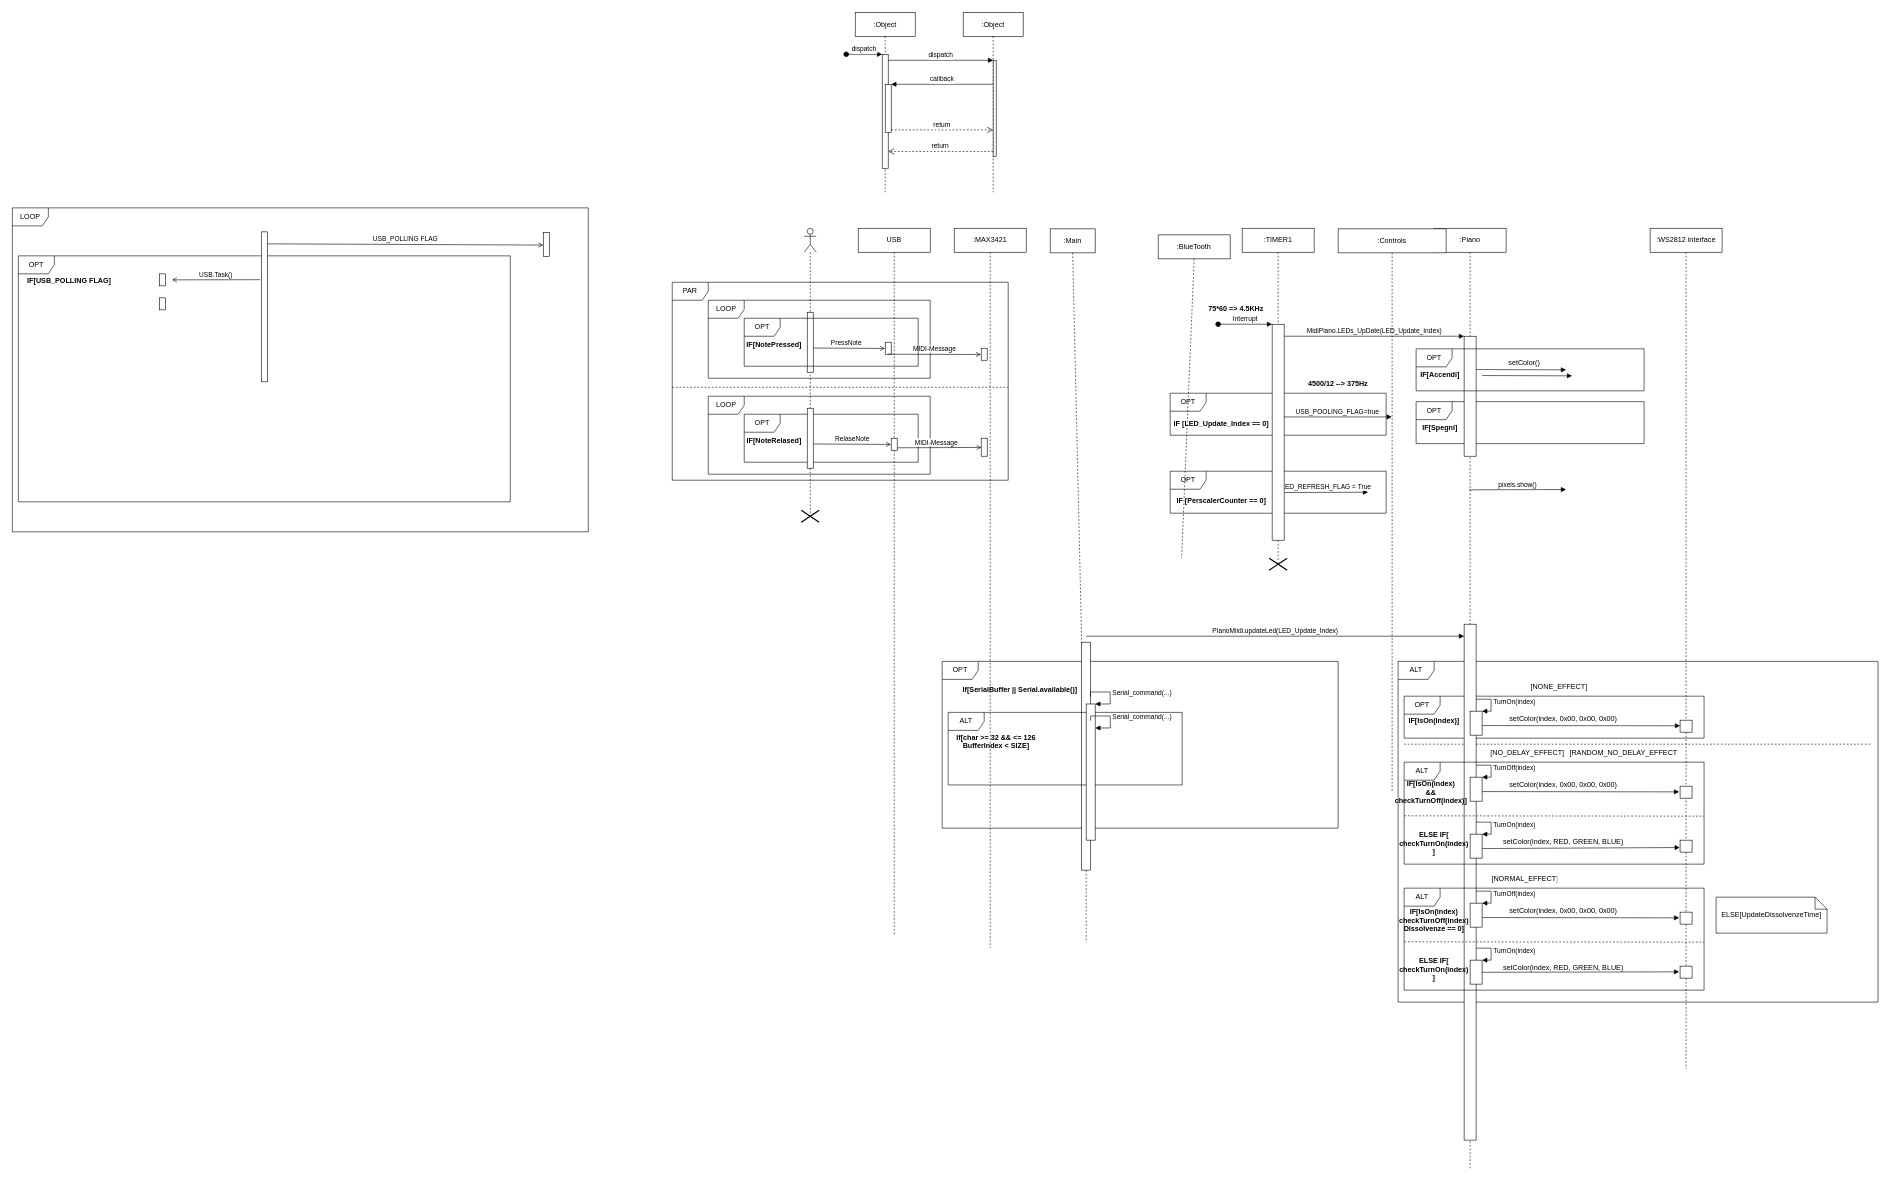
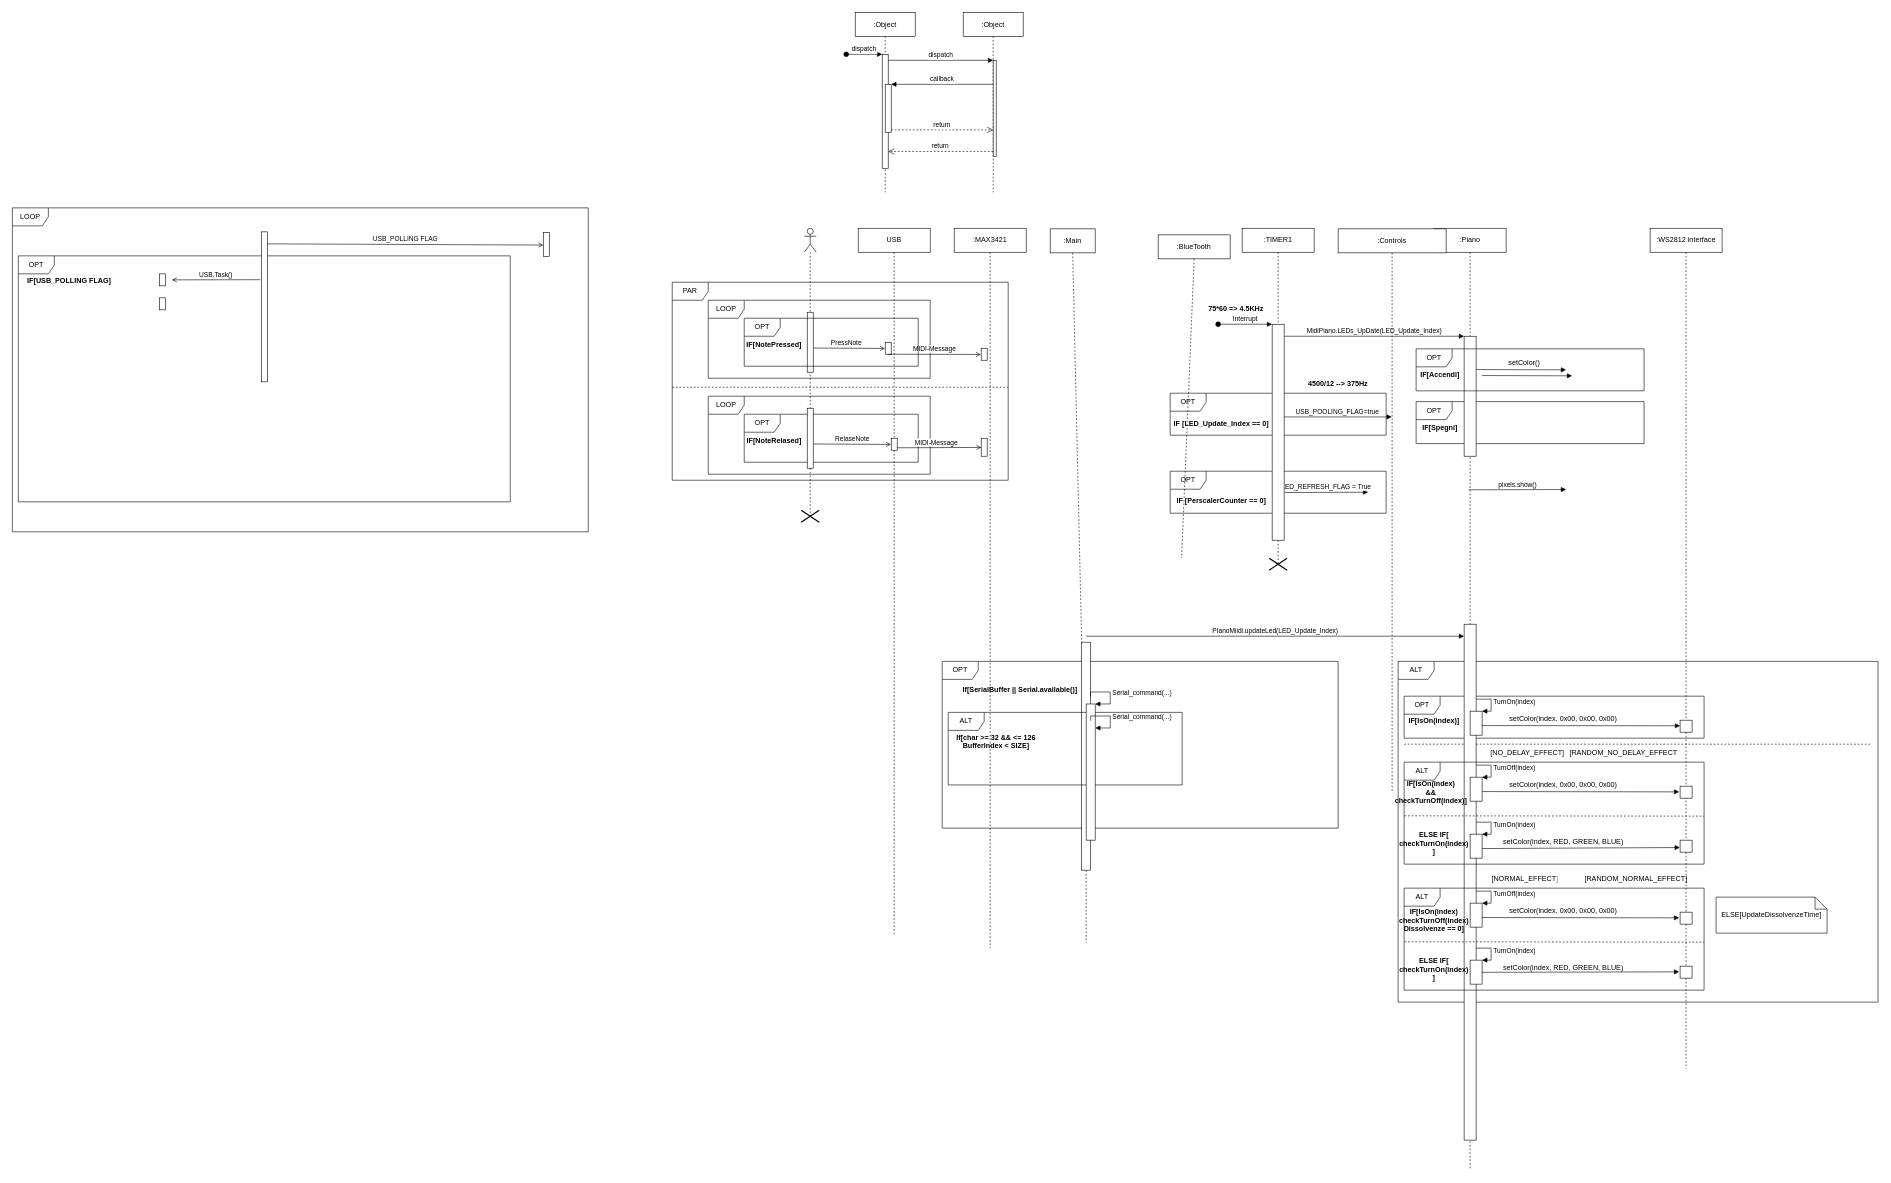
node "[NONE_EFFECT]": removed
node "[RANDOM_NORMAL_EFFECT]": added
